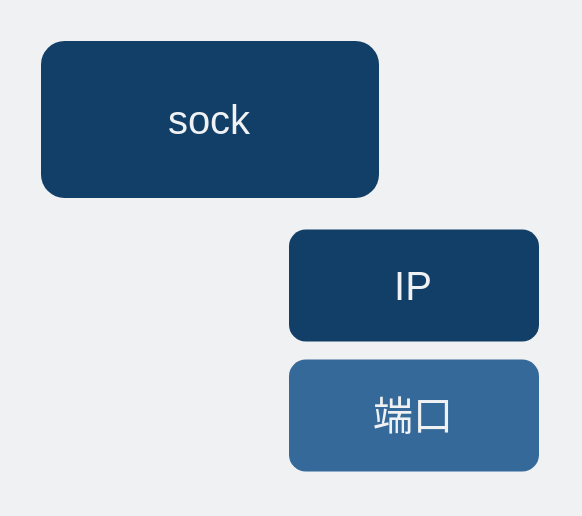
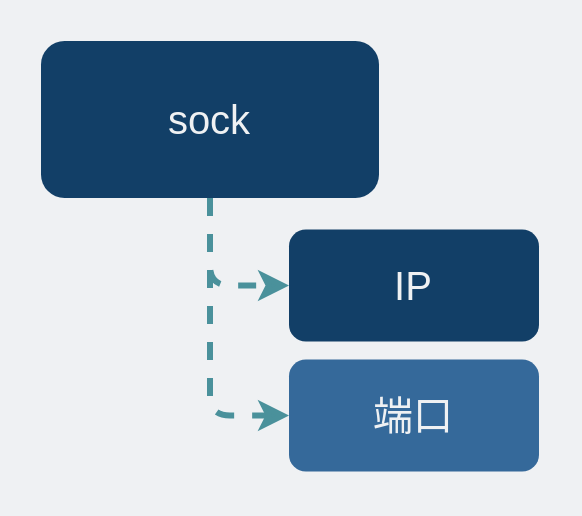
edge "sock" -> "IP": added
edge "sock" -> "端口": added
